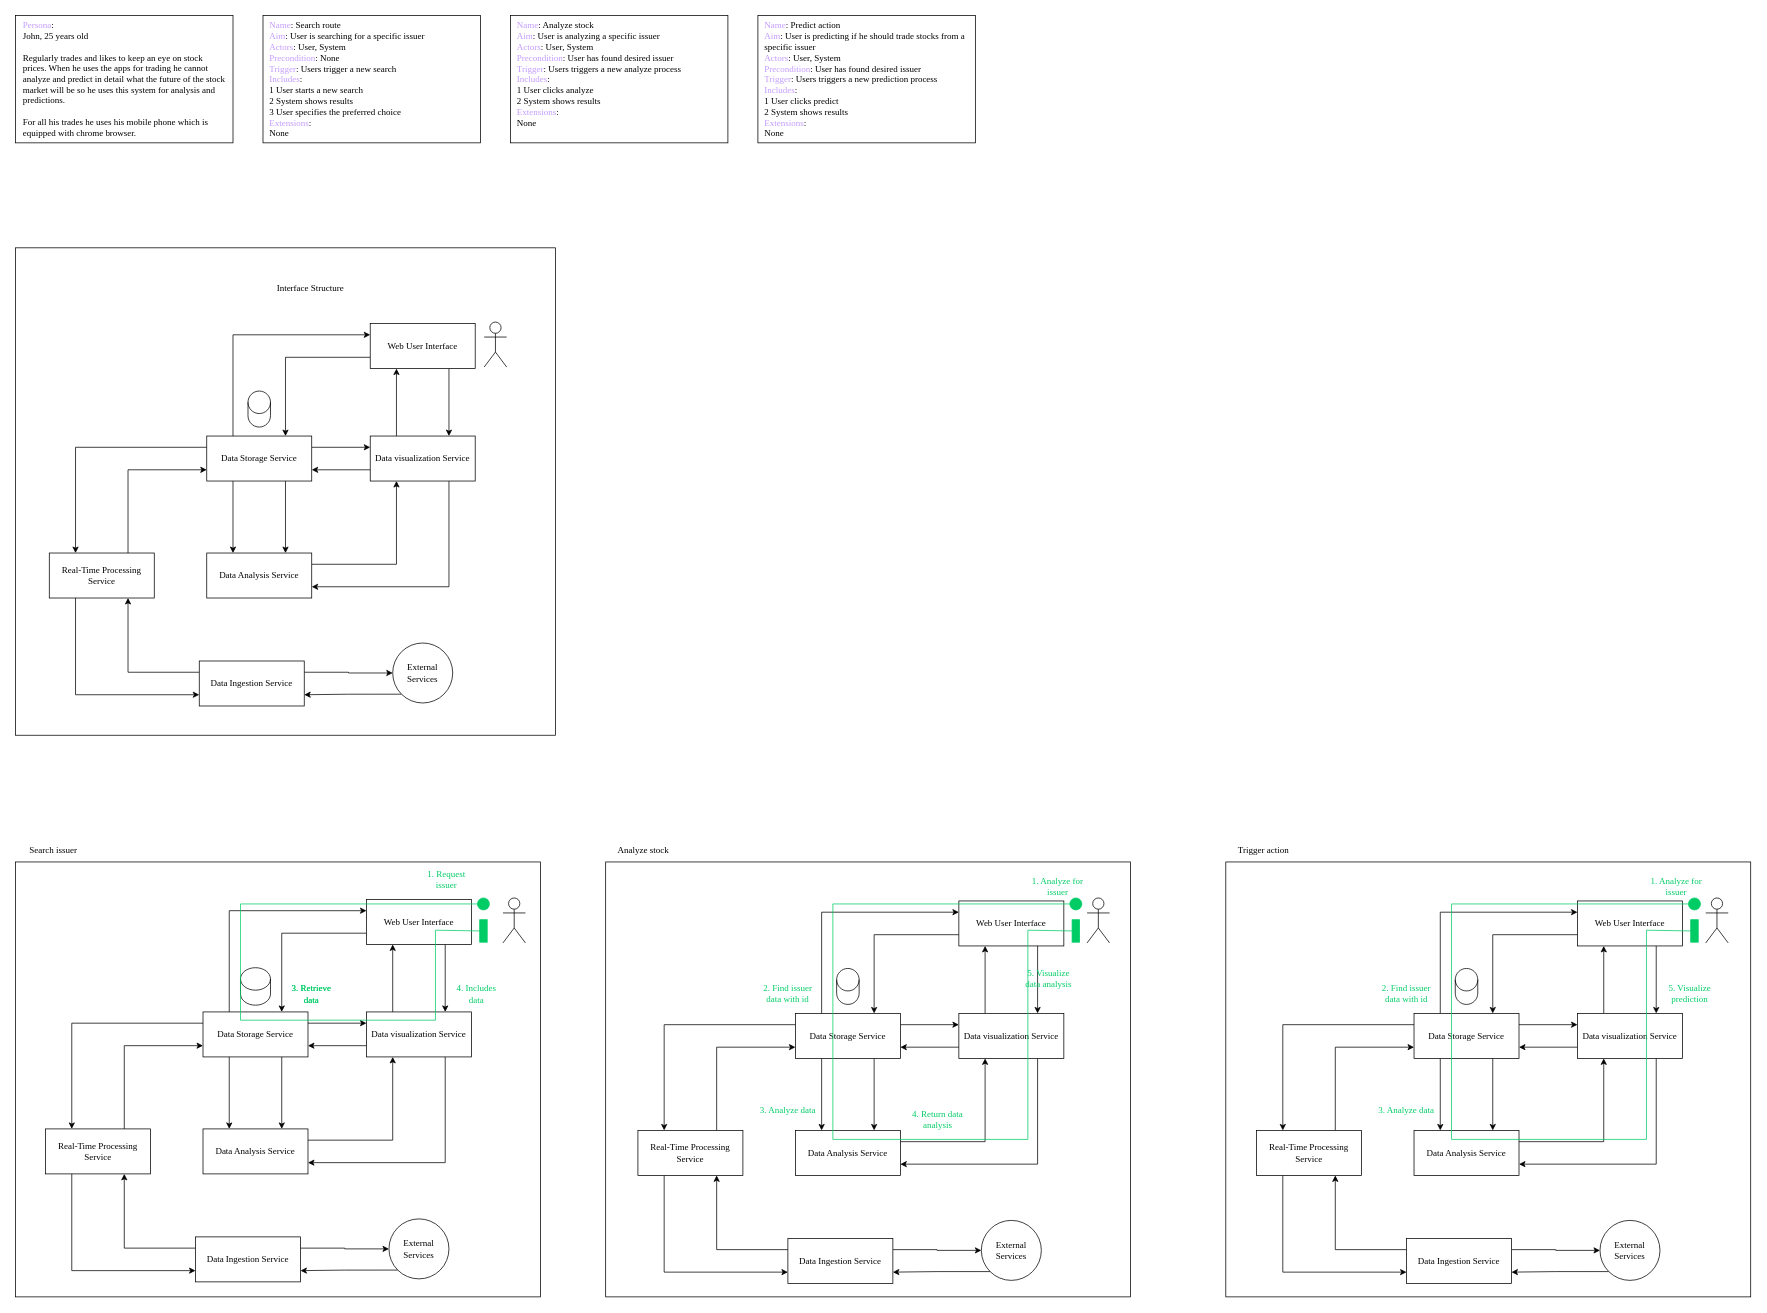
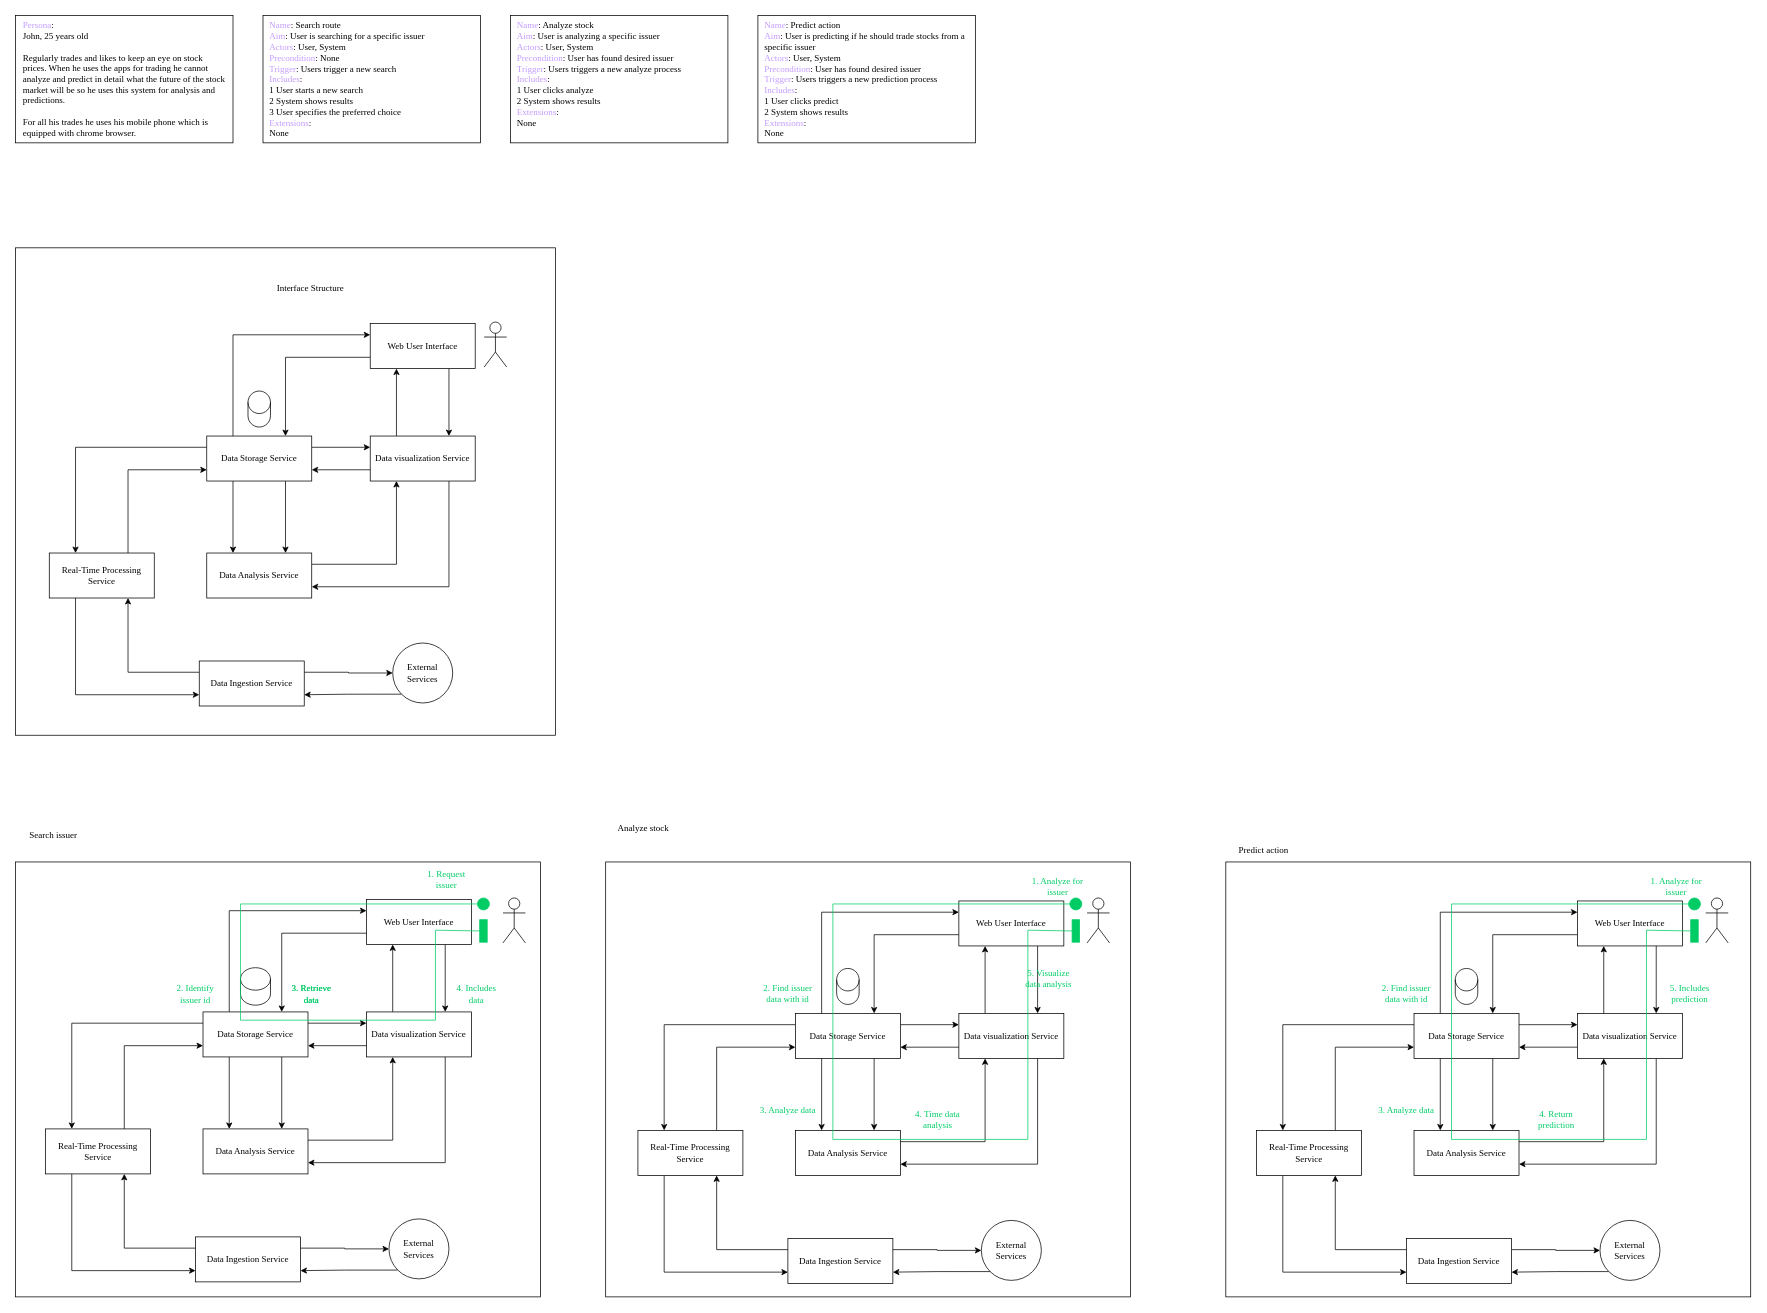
node "Search issuer": moved (53, 851) -> (53, 836)
node "Analyze stock": moved (643, 851) -> (643, 828)
node "Trigger action": label "Trigger action" -> "Predict action"
node "5. Visualize prediction": label "5. Visualize prediction" -> "5. Includes prediction"
node "2. Identify issuer id": added
node "4. Return data analysis": label "4. Return data analysis" -> "4. Time data analysis"
node "4. Return prediction": added
